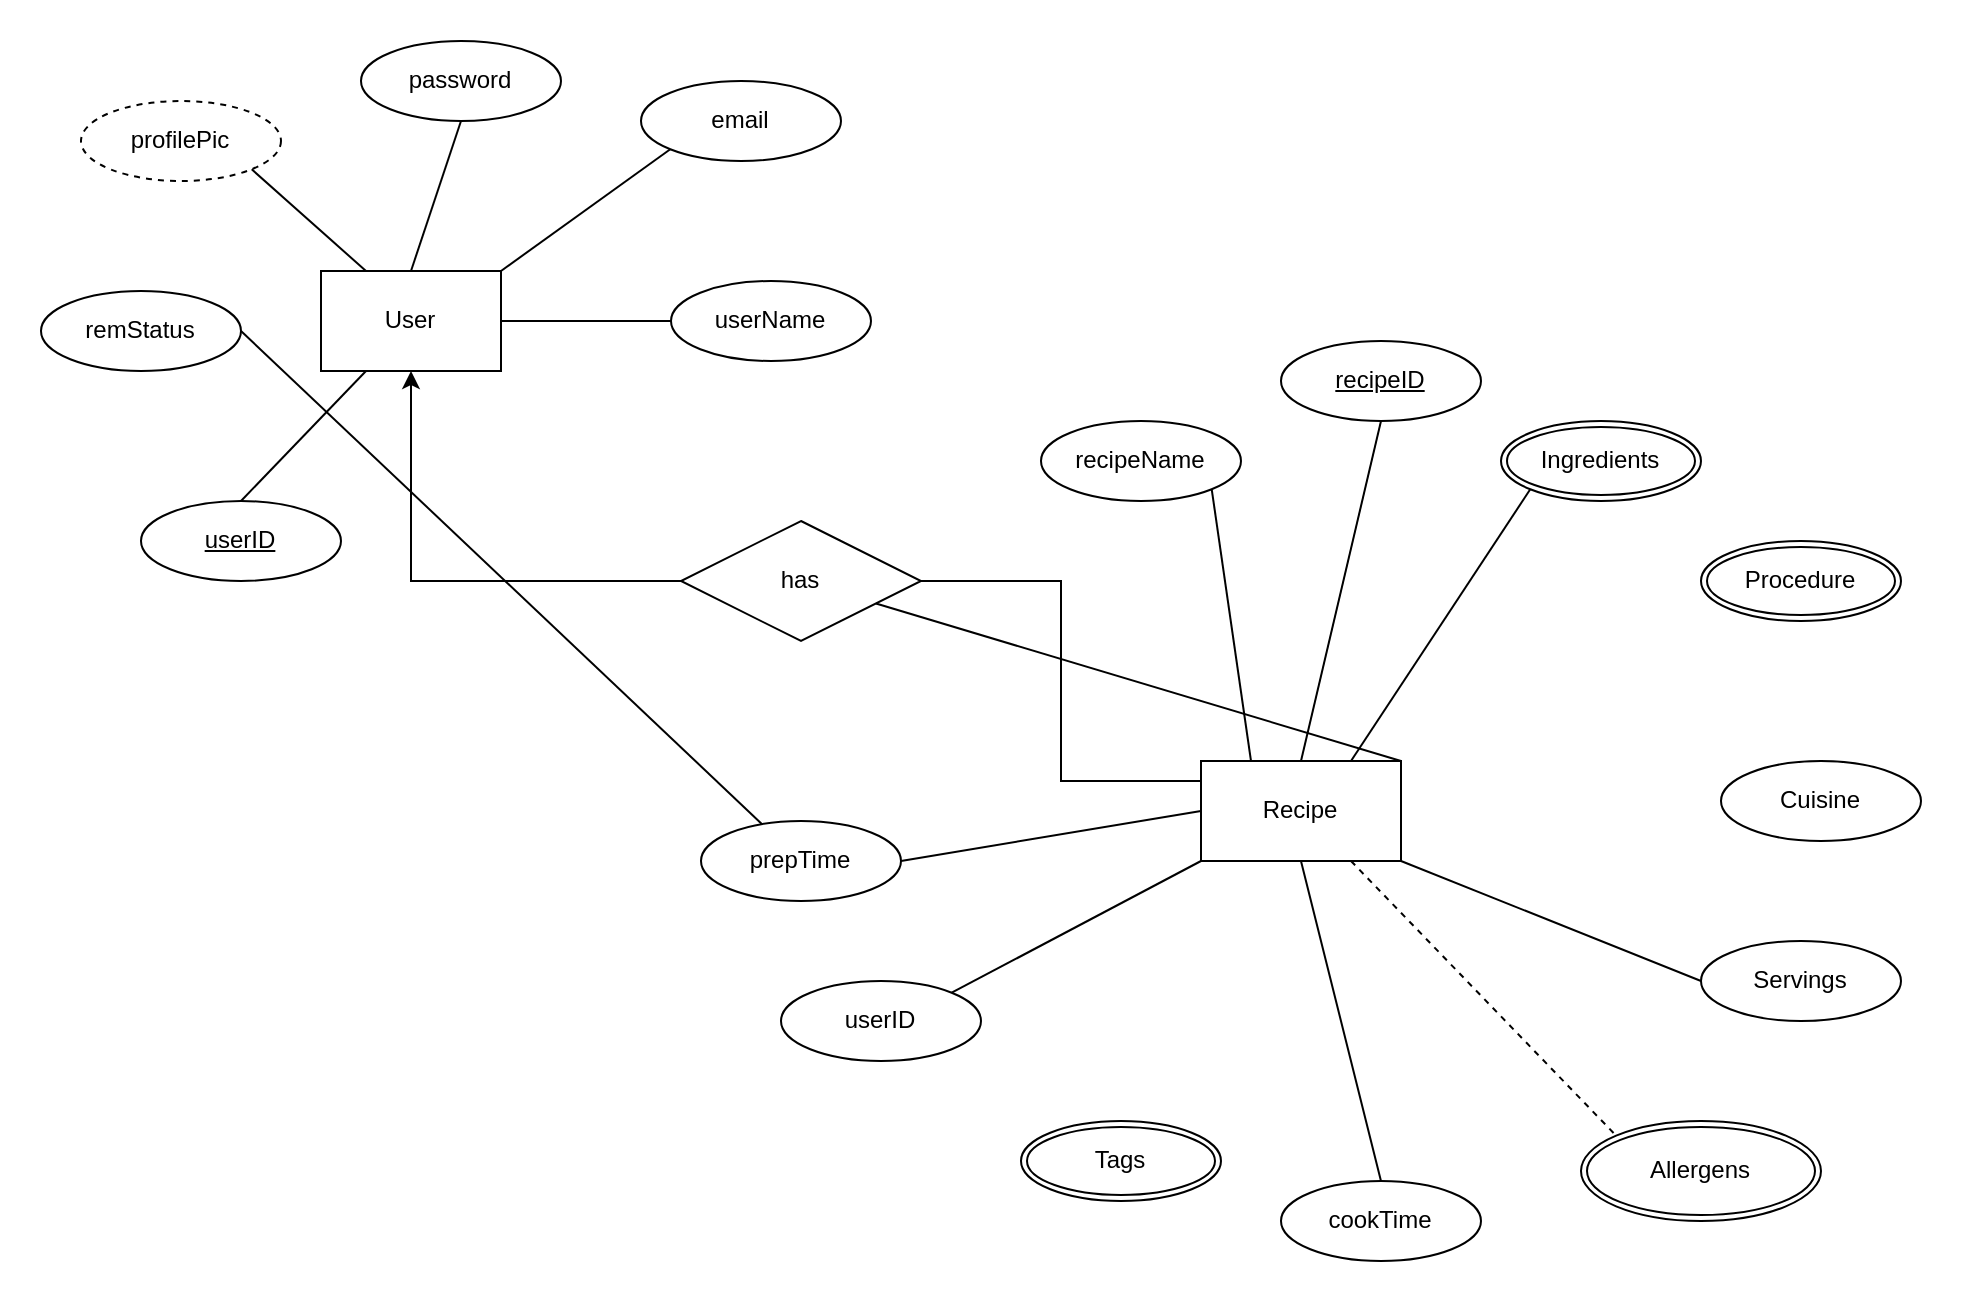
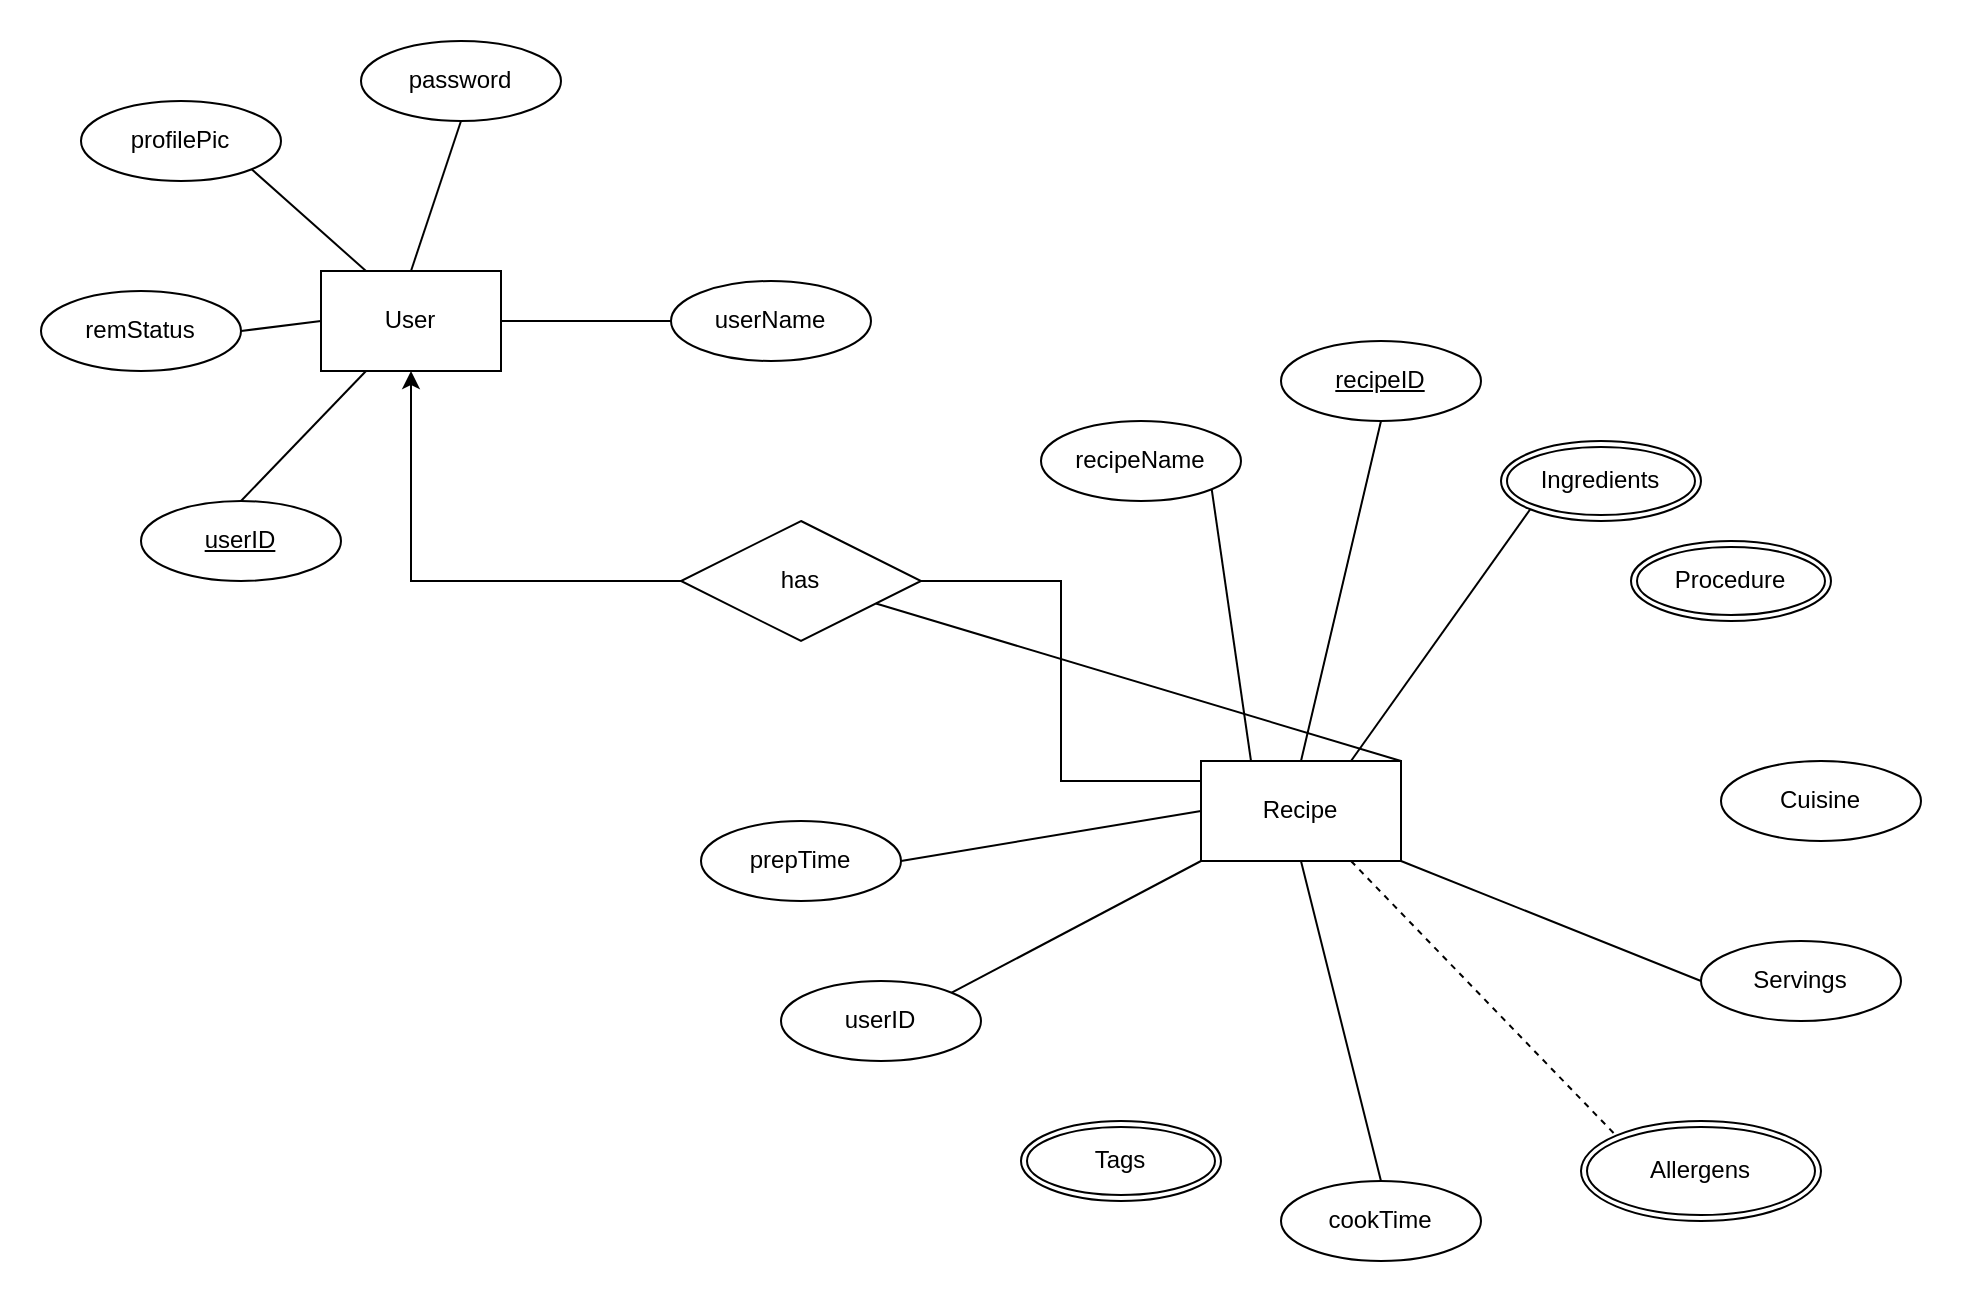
node "email": removed
node "profilePic": style dashed -> solid
edge "email" -- "User": removed
node "Ingredients": moved (1601, 461) -> (1601, 481)
node "Procedure": moved (1801, 581) -> (1731, 581)
edge "remStatus" -- "prepTime": now "remStatus" -- "User"
